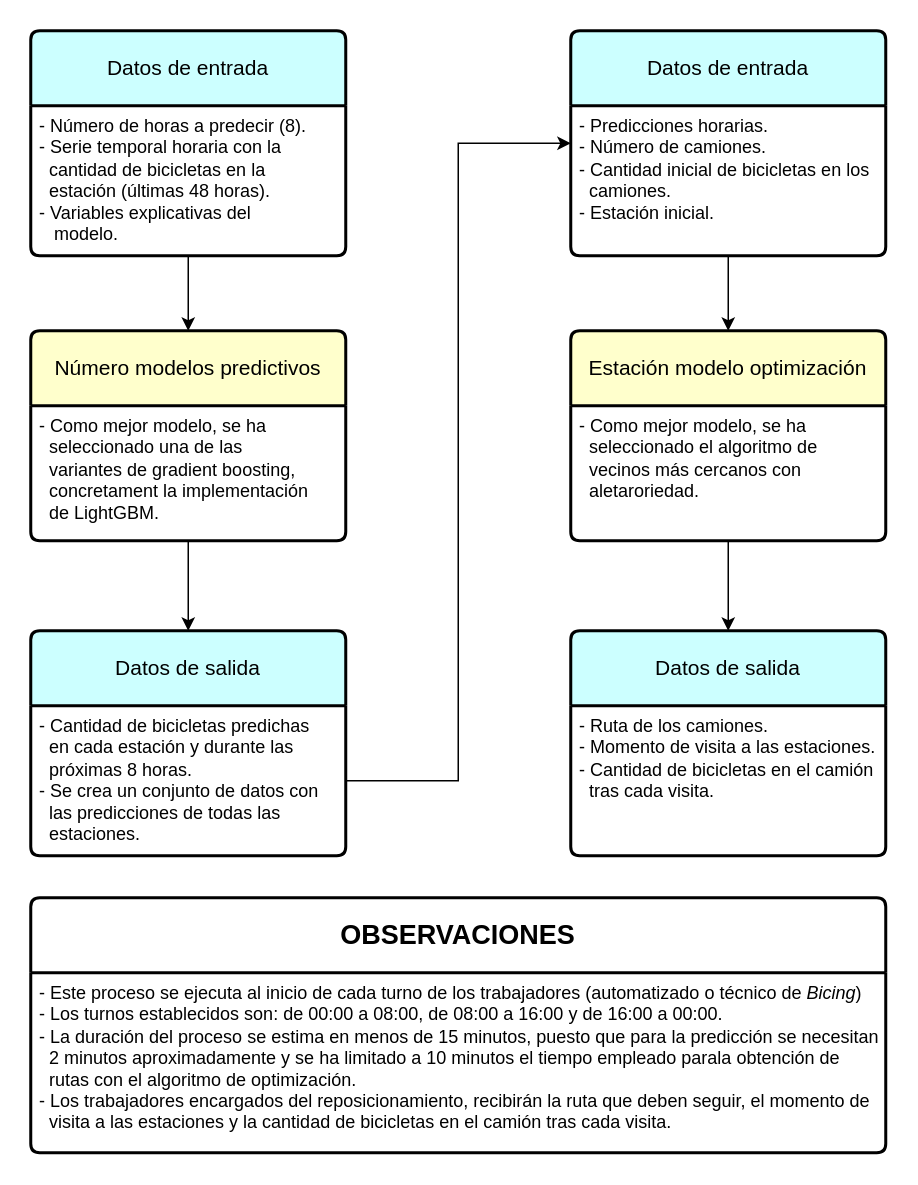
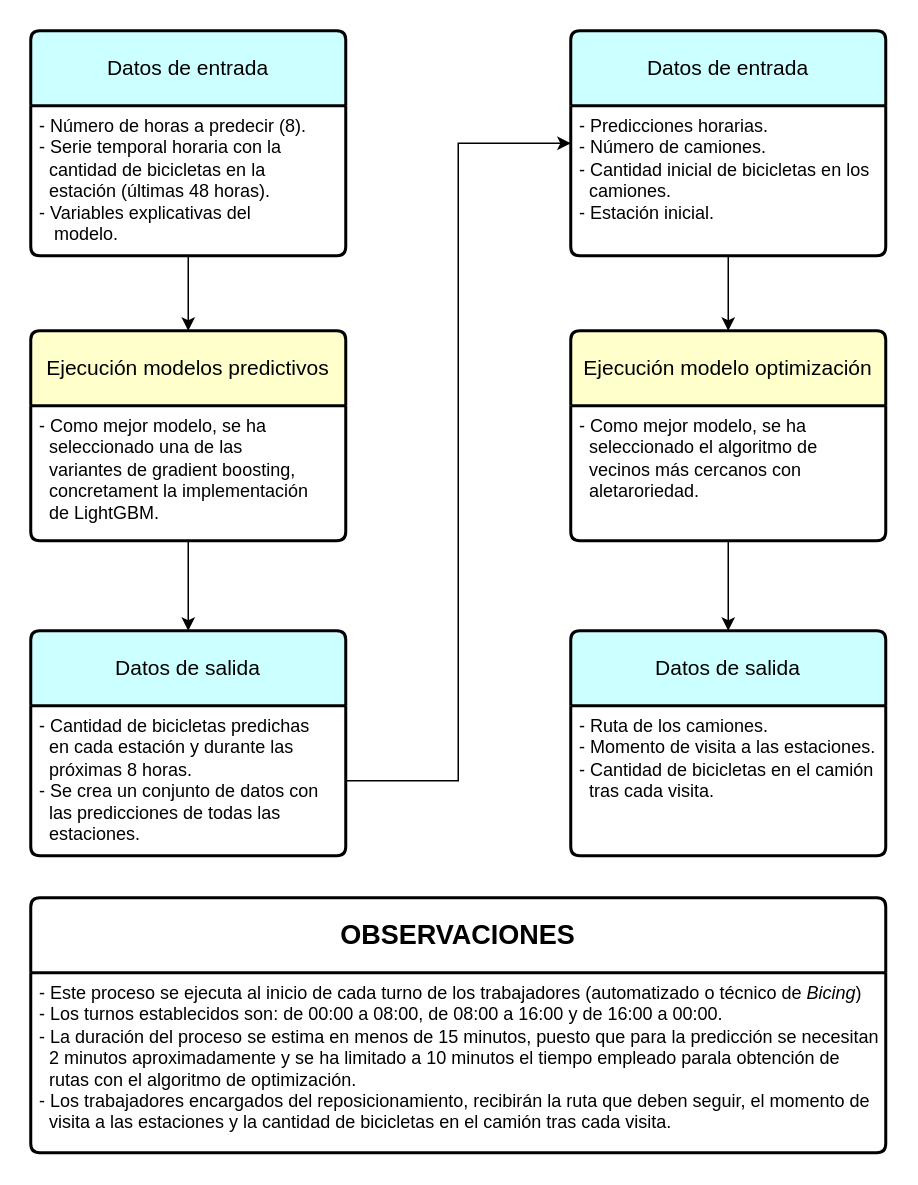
node "Número modelos predictivos": label "Número modelos predictivos" -> "Ejecución modelos predictivos"
node "Estación modelo optimización": label "Estación modelo optimización" -> "Ejecución modelo optimización"
